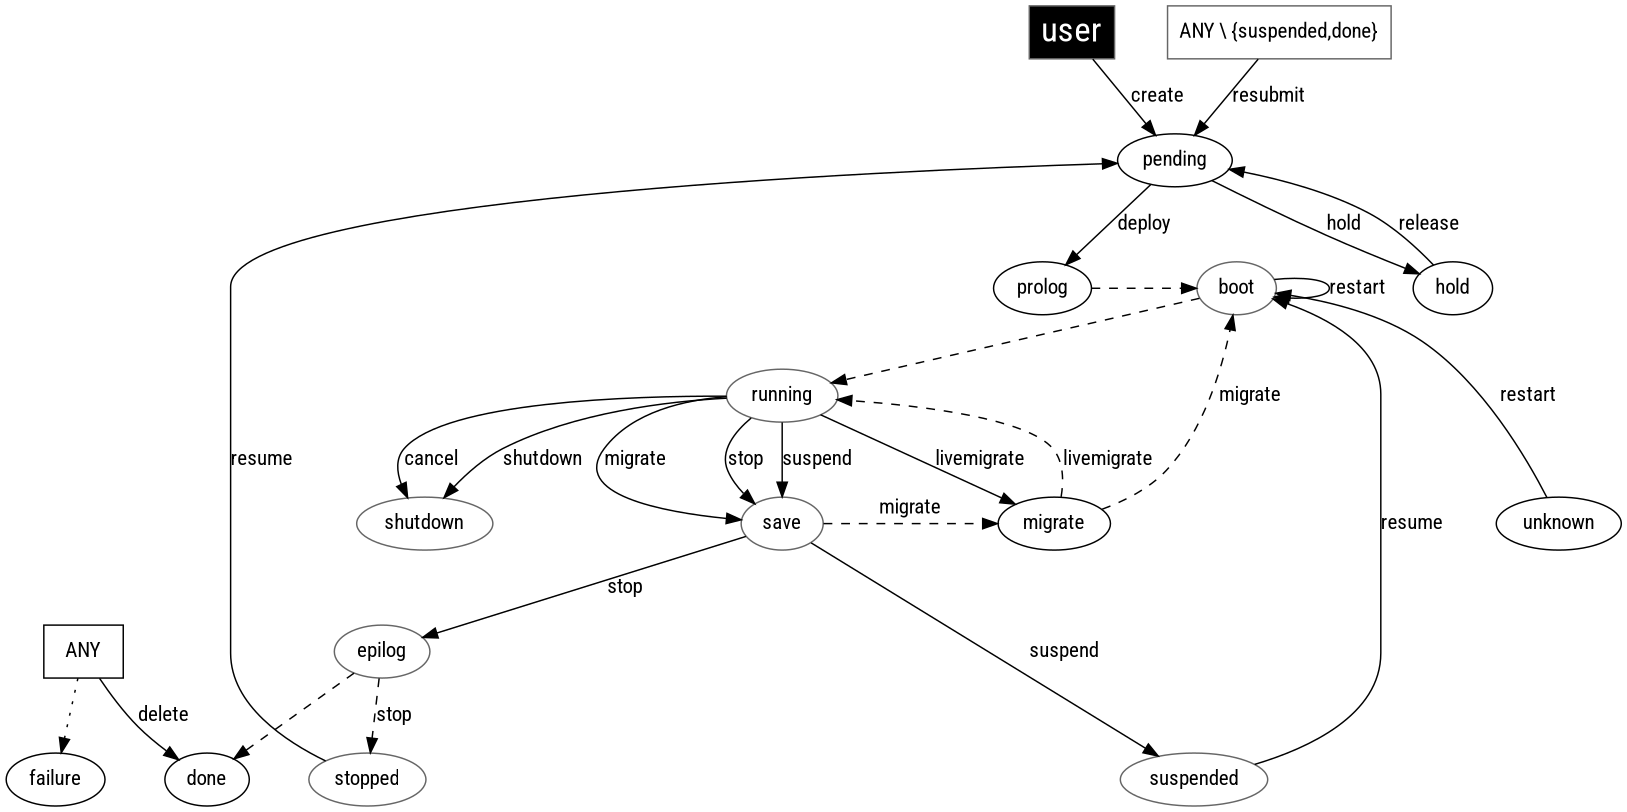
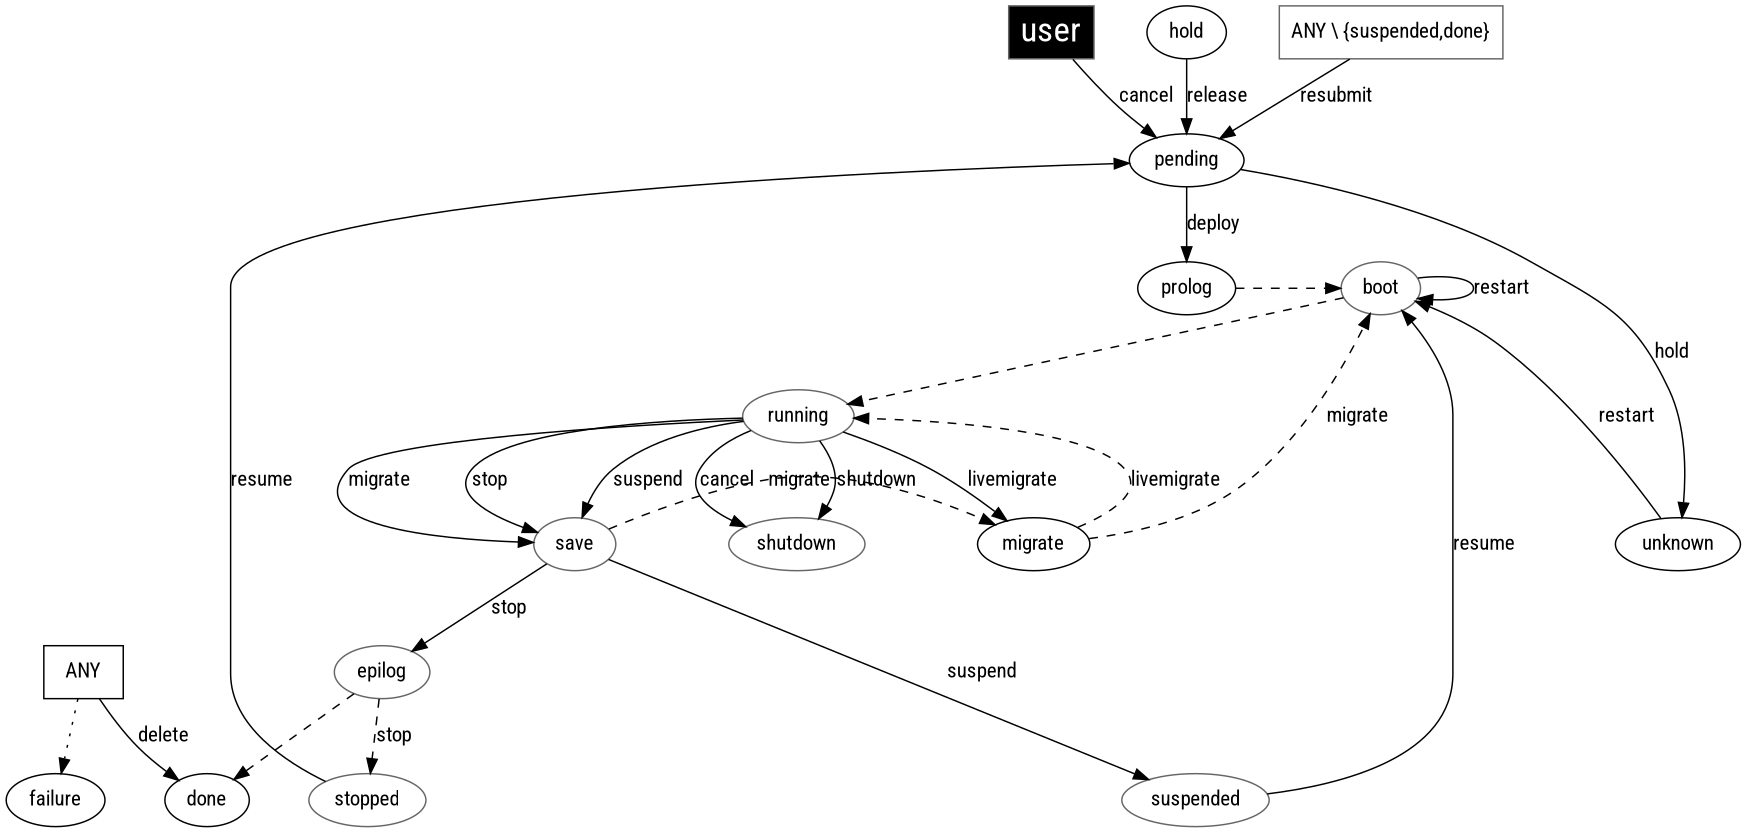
edge "user" -> "pending": label "create" -> "cancel"
edge "pending" -> "hold": now "pending" -> "unknown"
